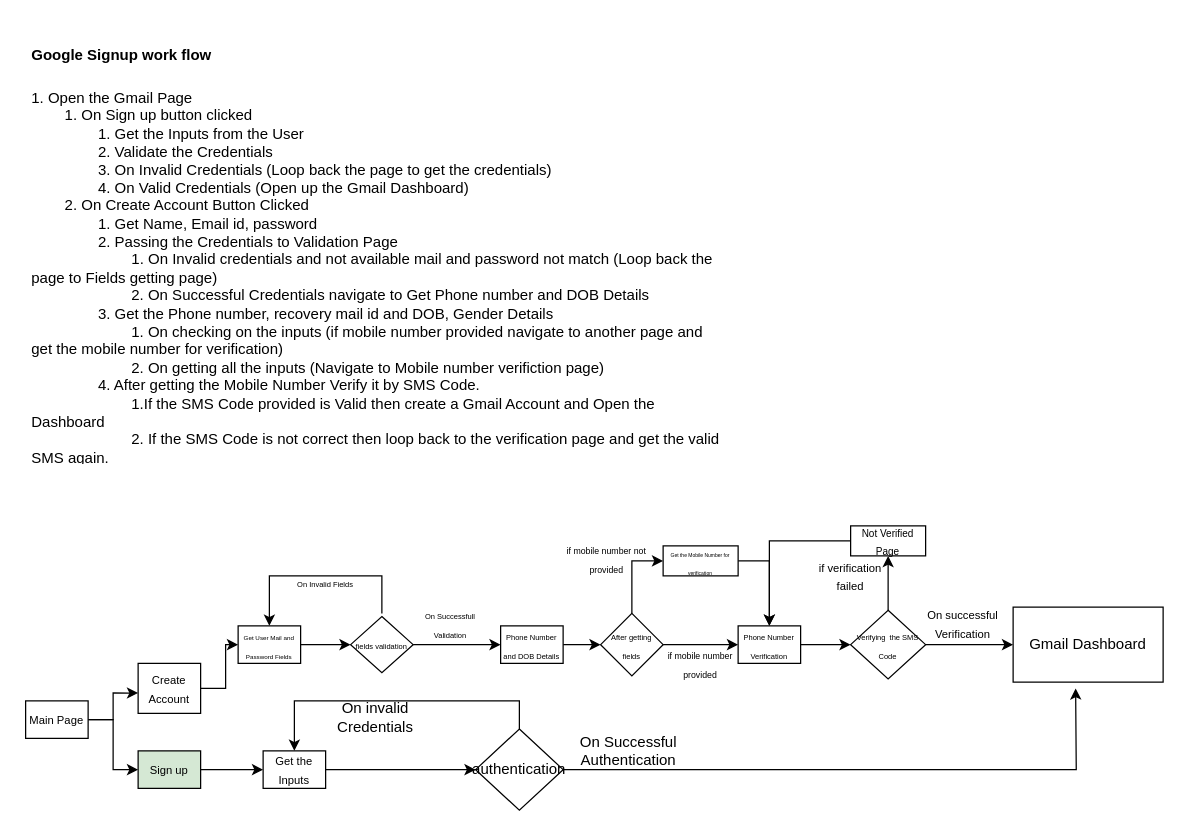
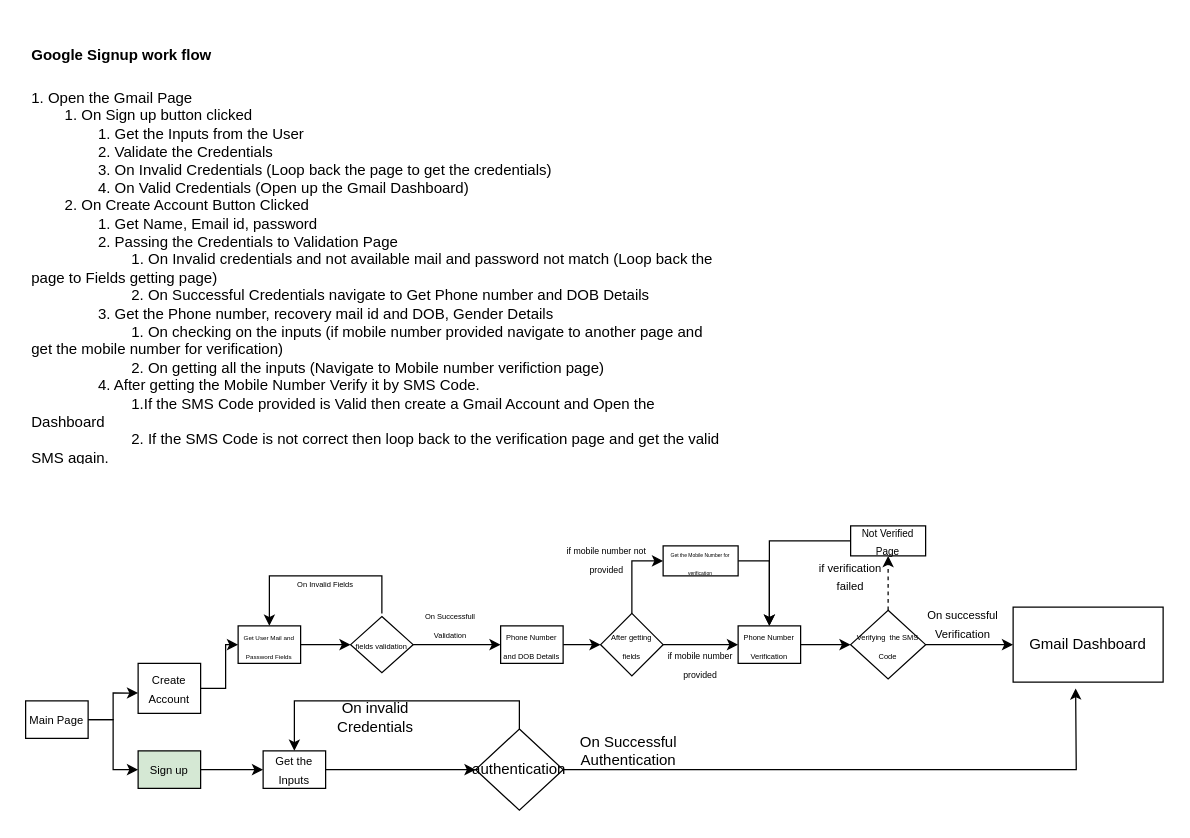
edge "Verifying the SMS Code" -> "Not Verified Page": style solid -> dashed
